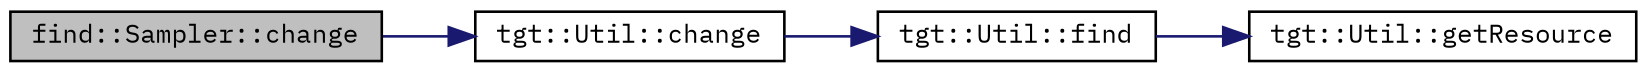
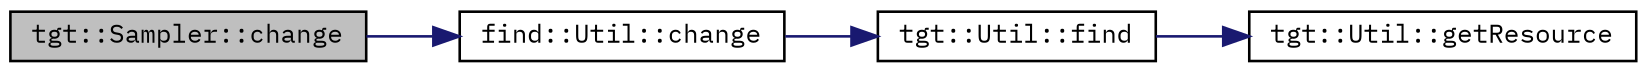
node "find::Sampler::change": label "find::Sampler::change" -> "tgt::Sampler::change"
node "tgt::Util::change": label "tgt::Util::change" -> "find::Util::change"
